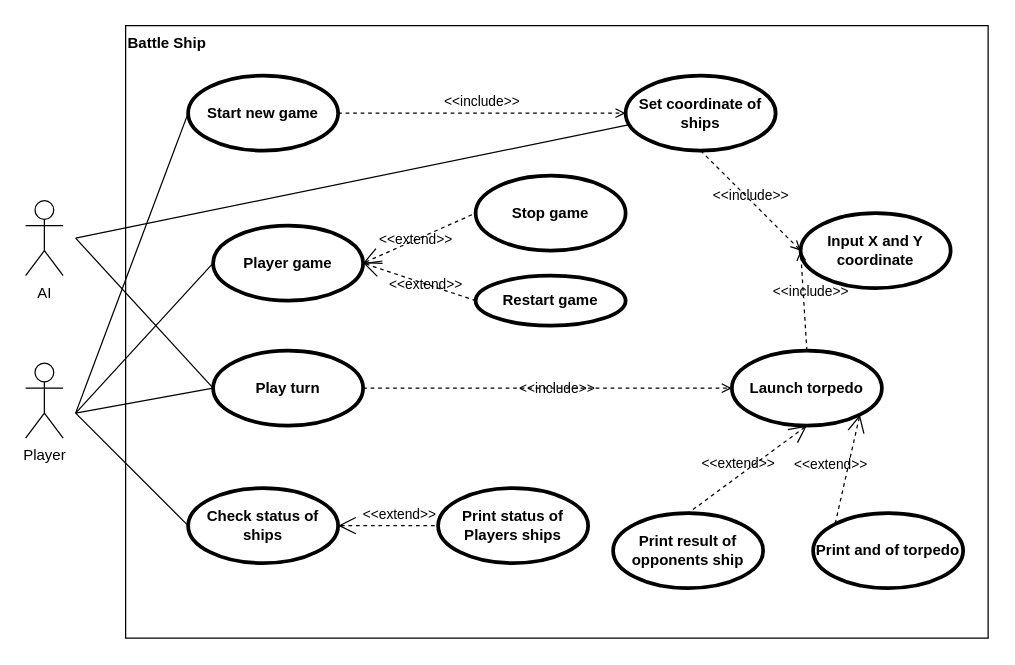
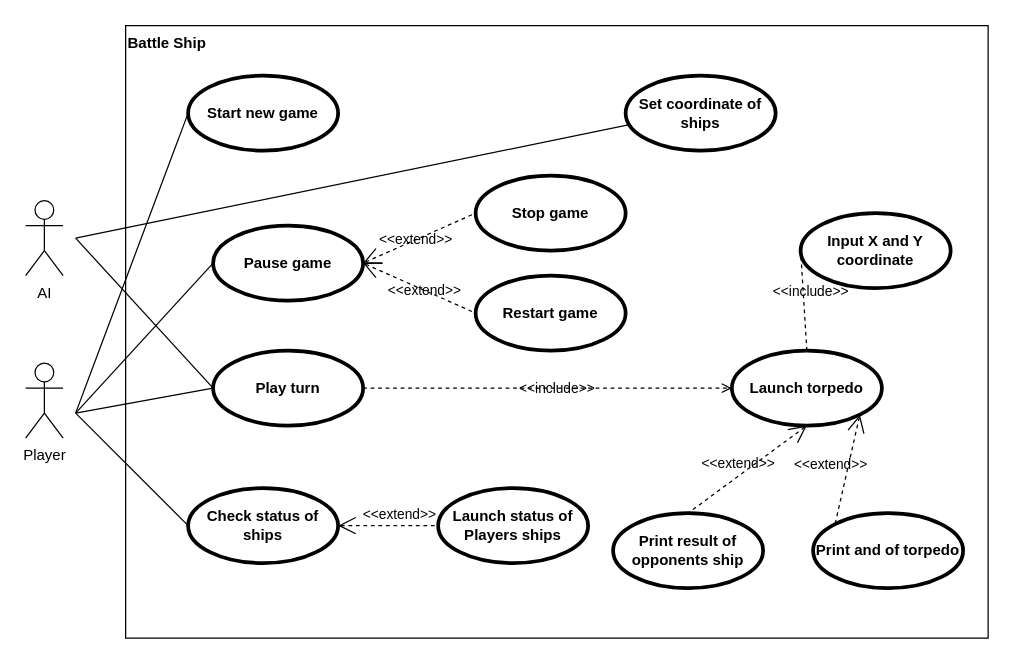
edge "Start new game" -> "Set coordinate of ships": removed, label "<<include>>"
edge "Set coordinate of ships" -> "Input X and Y coordinate": removed, label "<<include>>"
edge "Launch torpedo" -> "Input X and Y coordinate": arrowhead open -> none
node "Player game": label "Player game" -> "Pause game"
node "Restart game": size 150x50 -> 150x75
node "Print status of Players ships": label "Print status of Players ships" -> "Launch status of Players ships"
